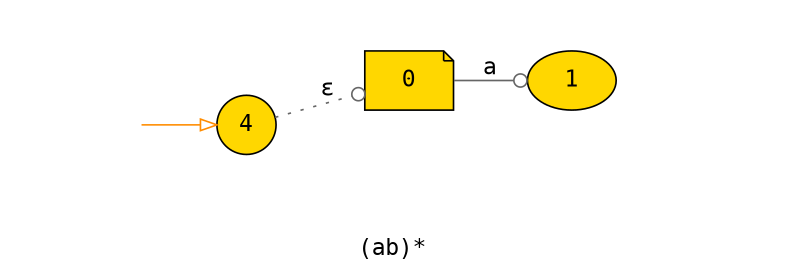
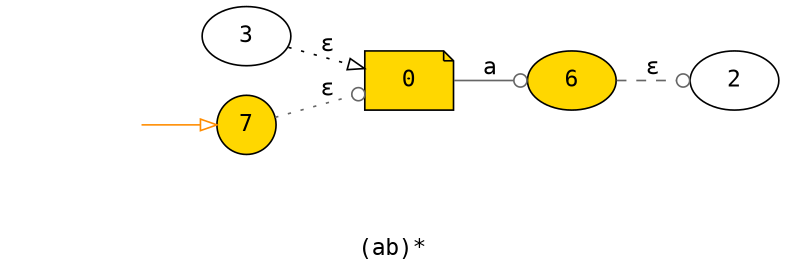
node "3": added
node "1": label "1" -> "6"
node "2": added
node "4": label "4" -> "7"
